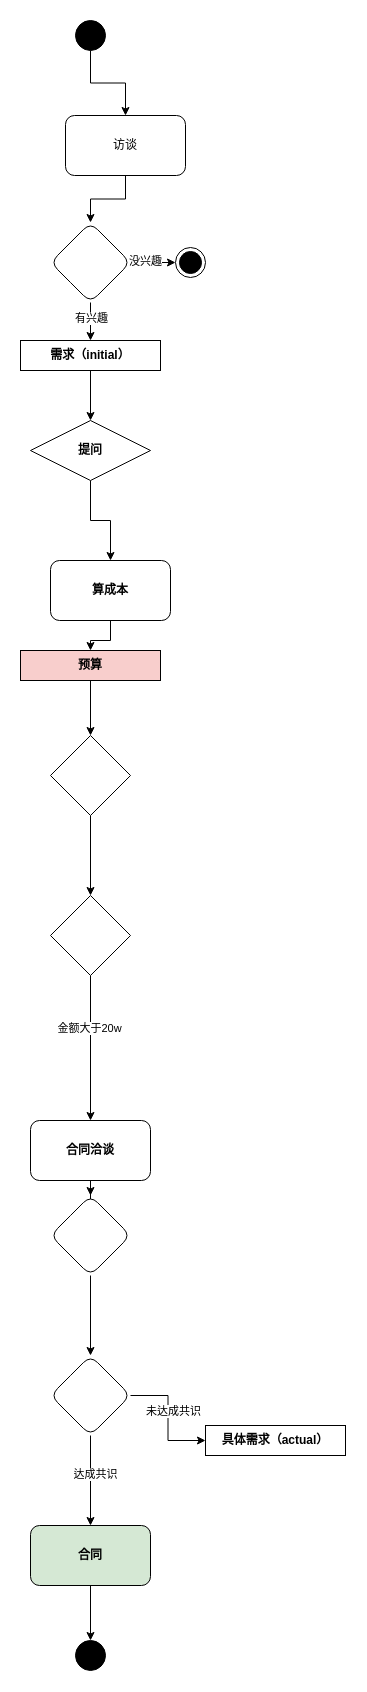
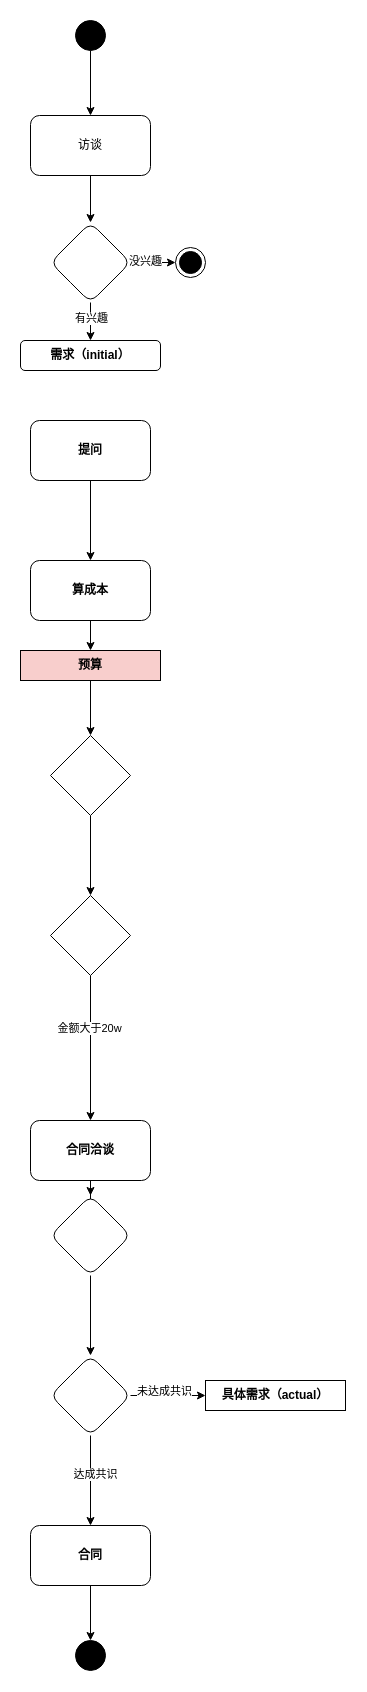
node "访谈": moved (126, 146) -> (91, 146)
node "需求（initial）": shape rectangle -> rounded rectangle
edge "需求（initial）" -> "提问": removed
node "提问": shape diamond -> rounded rectangle
node "算成本": moved (111, 591) -> (91, 591)
node "具体需求（actual）": moved (276, 1441) -> (276, 1396)
node "合同": fillcolor #d5e8d4 -> #ffffff
